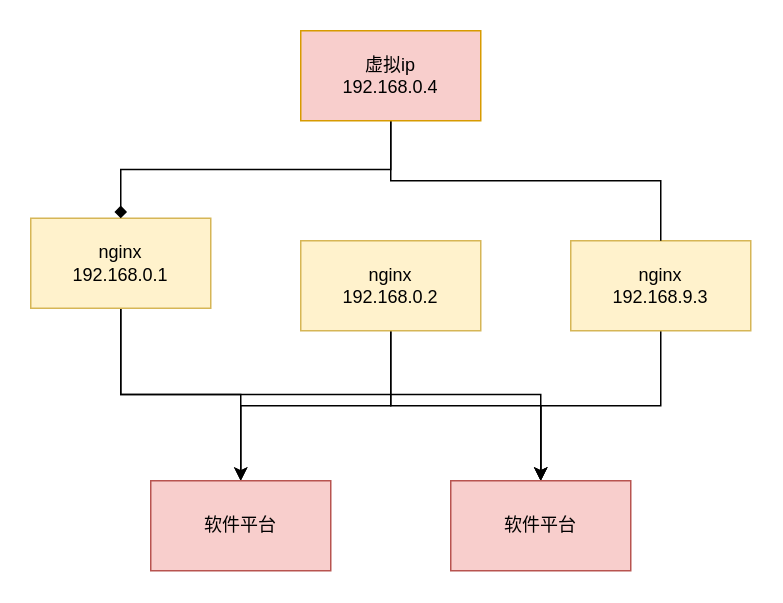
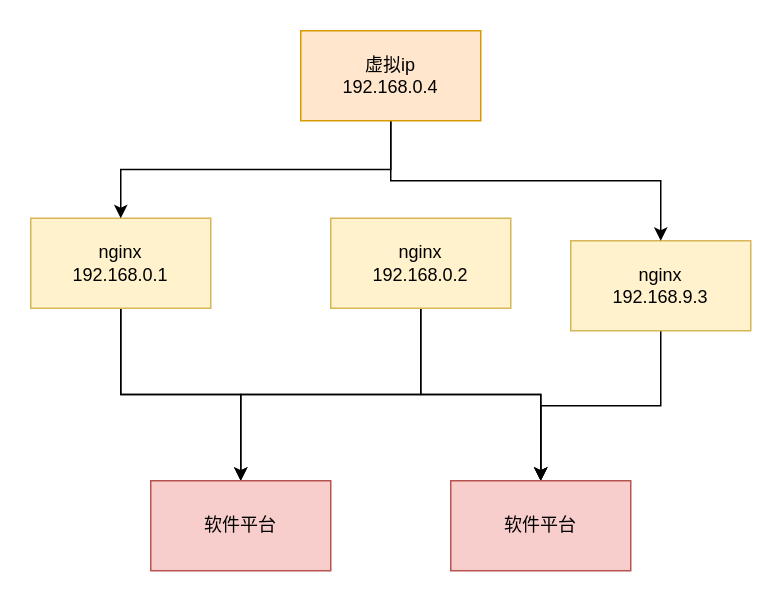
node "虚拟ip 192.168.0.4": fillcolor #f8cecc -> #ffe6cc
edge "虚拟ip 192.168.0.4" -> "nginx 192.168.0.1": arrowhead diamond -> classic
edge "虚拟ip 192.168.0.4" -- "nginx 192.168.9.3": arrowhead none -> classic
node "nginx 192.168.0.2": moved (391, 286) -> (421, 263)
